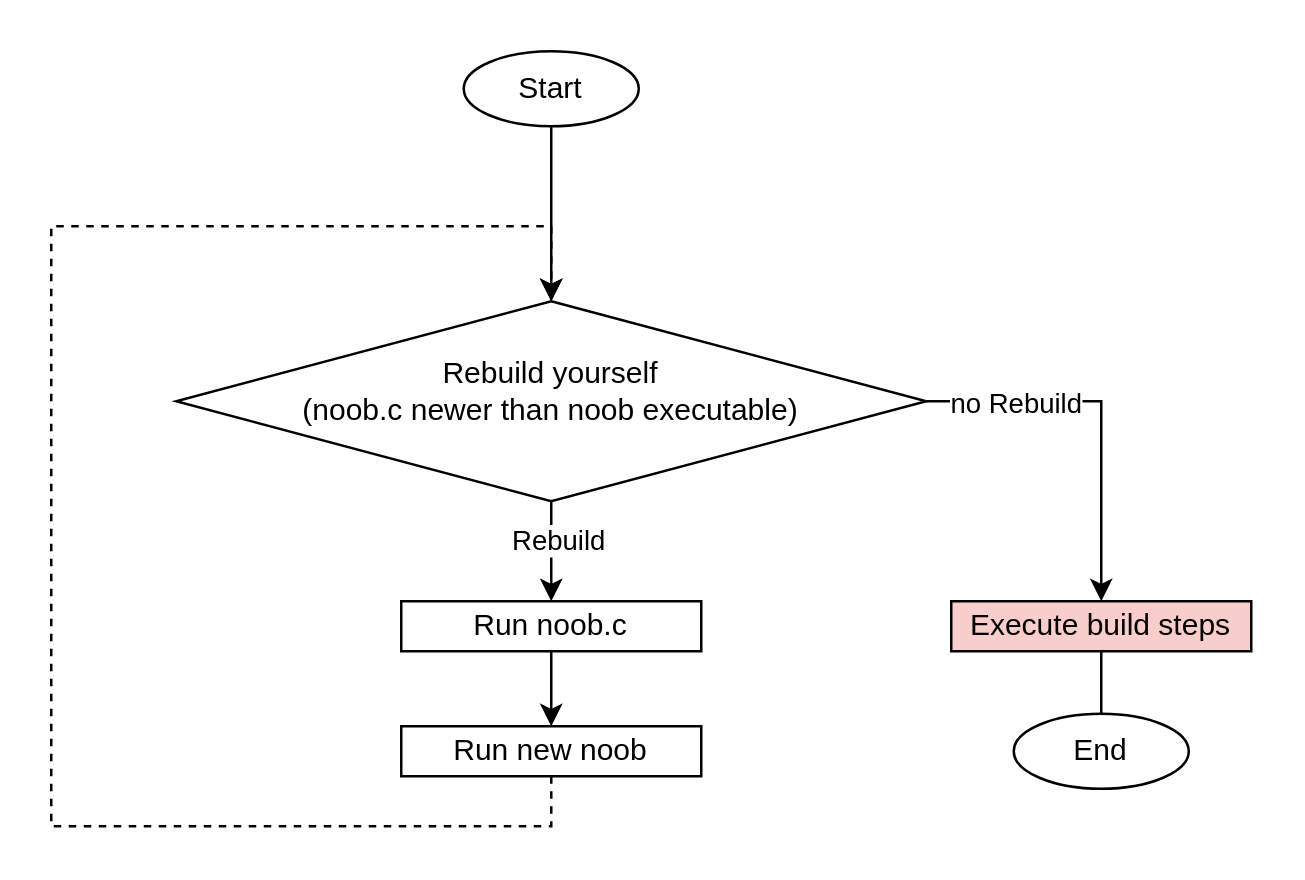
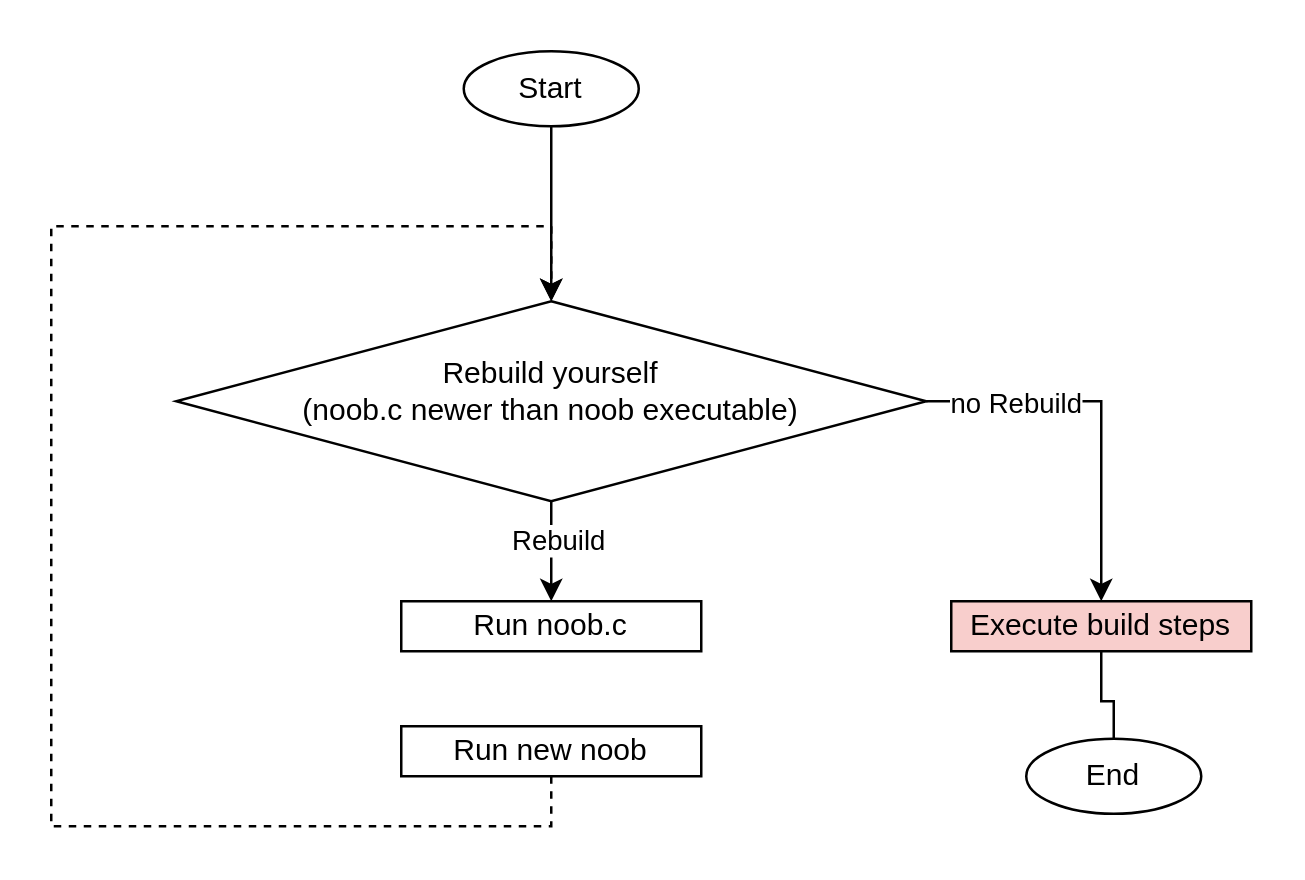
edge "Run noob.c" -> "Run new noob": removed
node "End": moved (1101, 751) -> (1114, 776)
